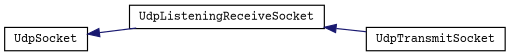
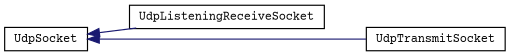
edge "UdpTransmitSocket" -> "UdpListeningReceiveSocket": now "UdpTransmitSocket" -> "UdpSocket"
